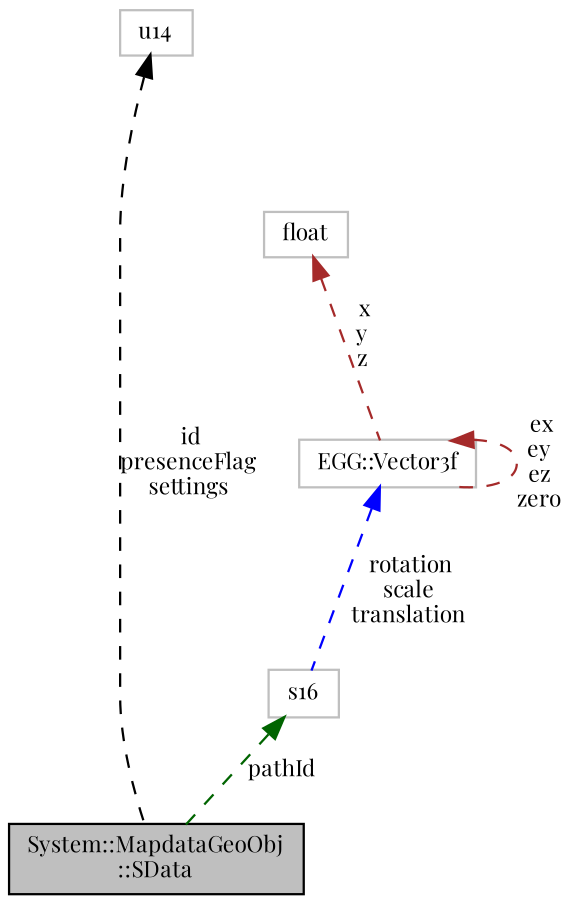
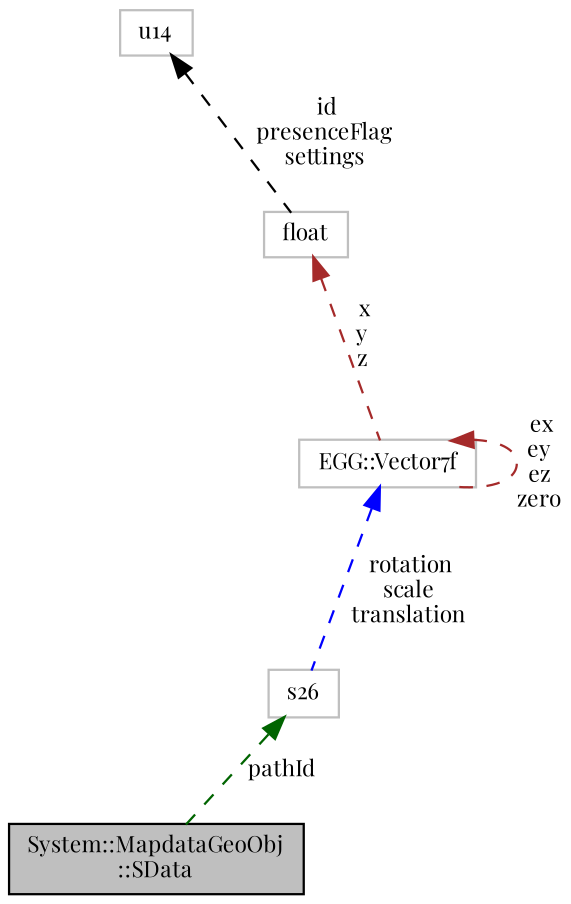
edge "System::MapdataGeoObj ::SData" -> "u14": now "float" -> "u14"
node "EGG::Vector3f": label "EGG::Vector3f" -> "EGG::Vector7f"
node "s16": label "s16" -> "s26"
